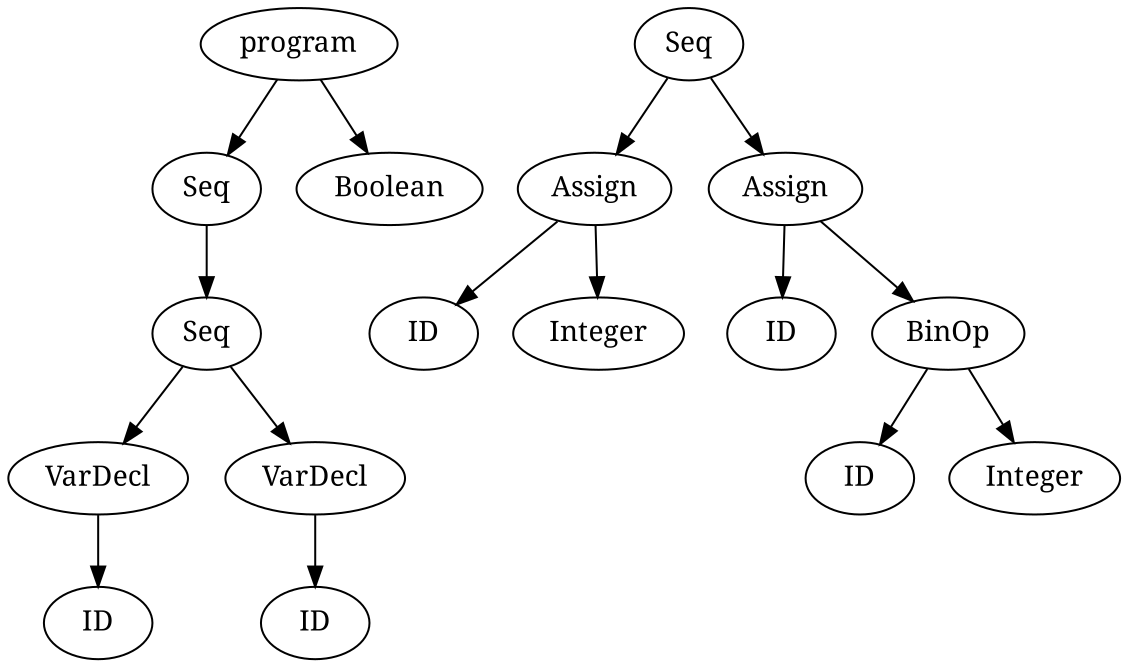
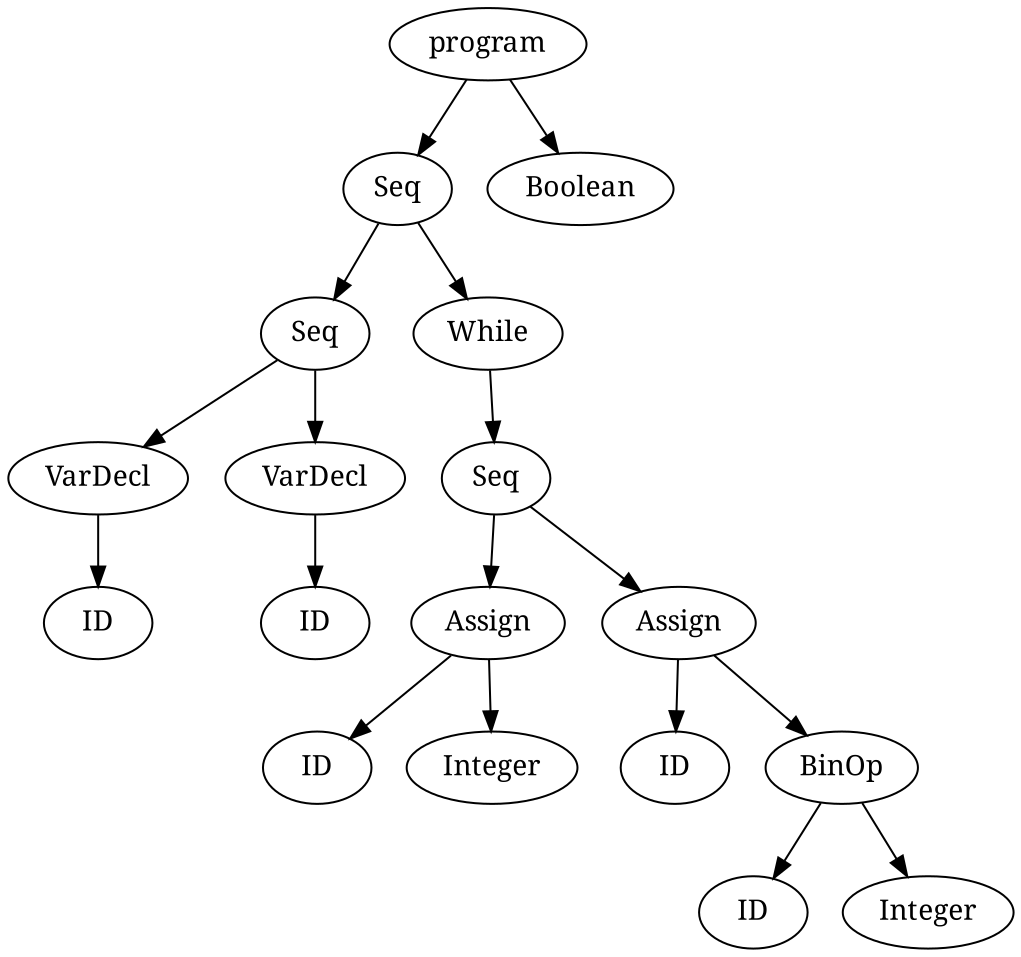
node "While": added
